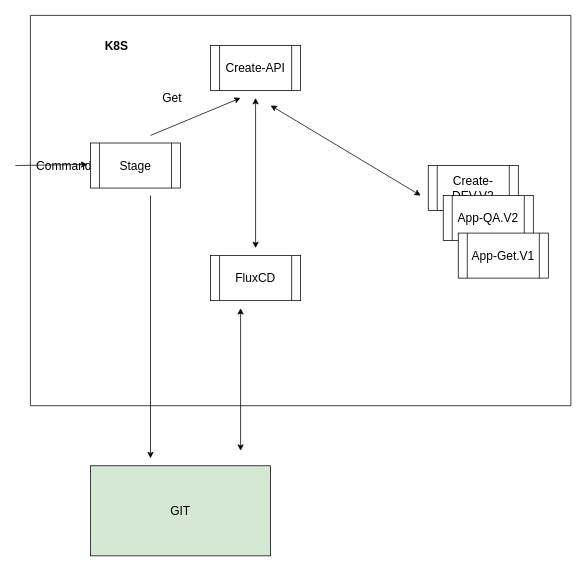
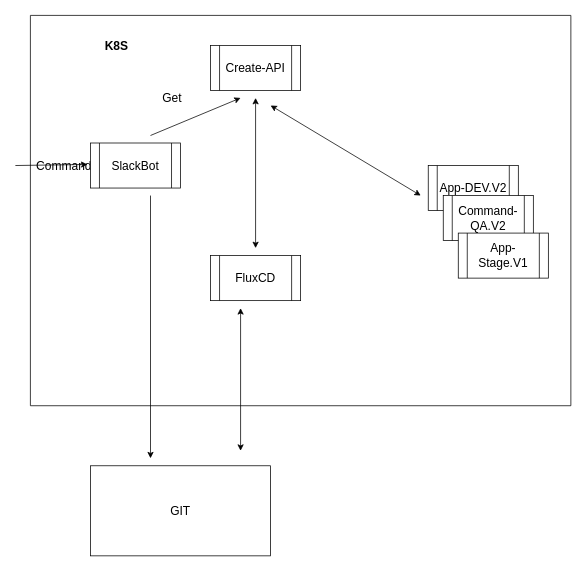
node "Stage": label "Stage" -> "SlackBot"
node "Create-DEV.V2": label "Create-DEV.V2" -> "App-DEV.V2"
node "App-QA.V2": label "App-QA.V2" -> "Command-QA.V2"
node "App-Get.V1": label "App-Get.V1" -> "App-Stage.V1"
node "GIT": fillcolor #d5e8d4 -> #ffffff
